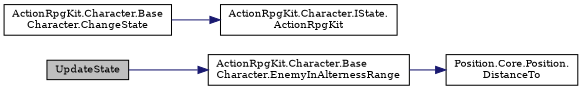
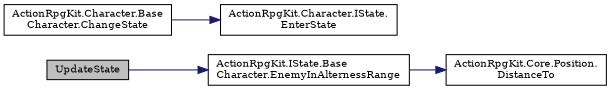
node "ActionRpgKit.Character.IState. ActionRpgKit": label "ActionRpgKit.Character.IState. ActionRpgKit" -> "ActionRpgKit.Character.IState. EnterState"
node "ActionRpgKit.Character.Base Character.EnemyInAlternessRange": label "ActionRpgKit.Character.Base Character.EnemyInAlternessRange" -> "ActionRpgKit.IState.Base Character.EnemyInAlternessRange"
node "Position.Core.Position. DistanceTo": label "Position.Core.Position. DistanceTo" -> "ActionRpgKit.Core.Position. DistanceTo"
